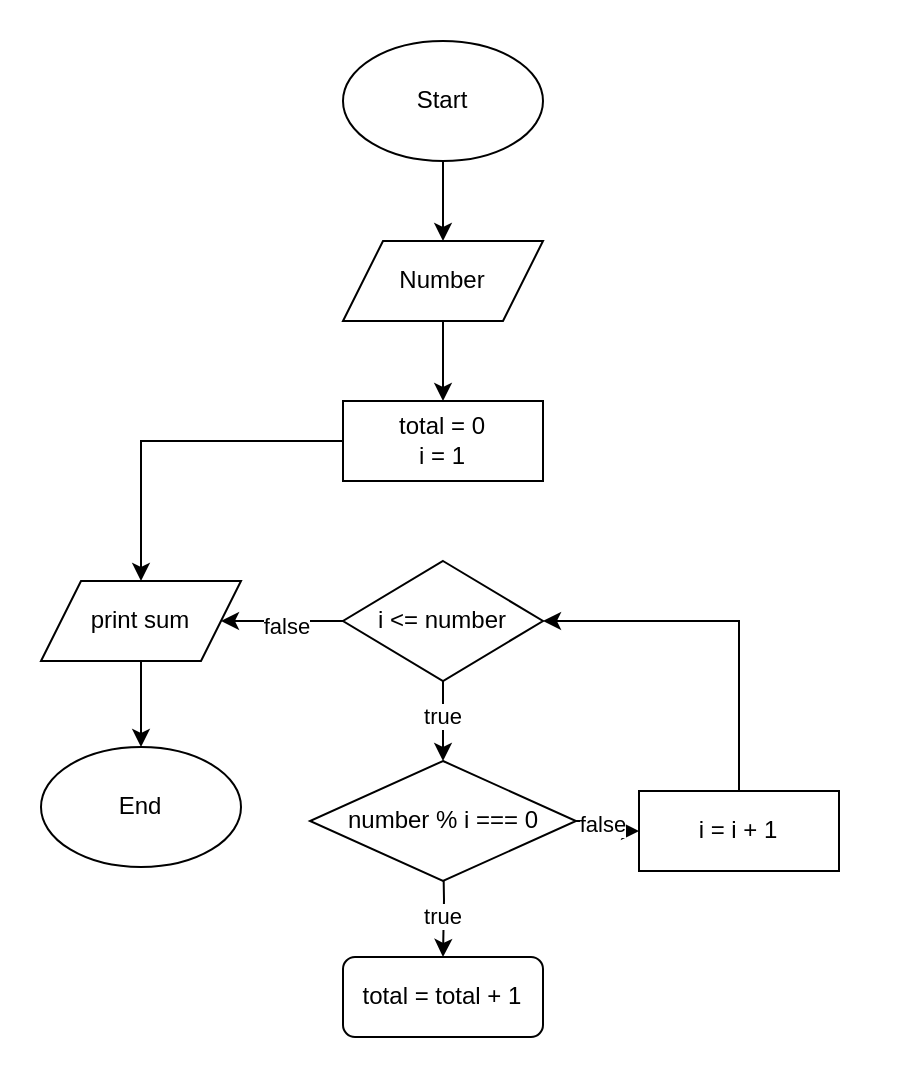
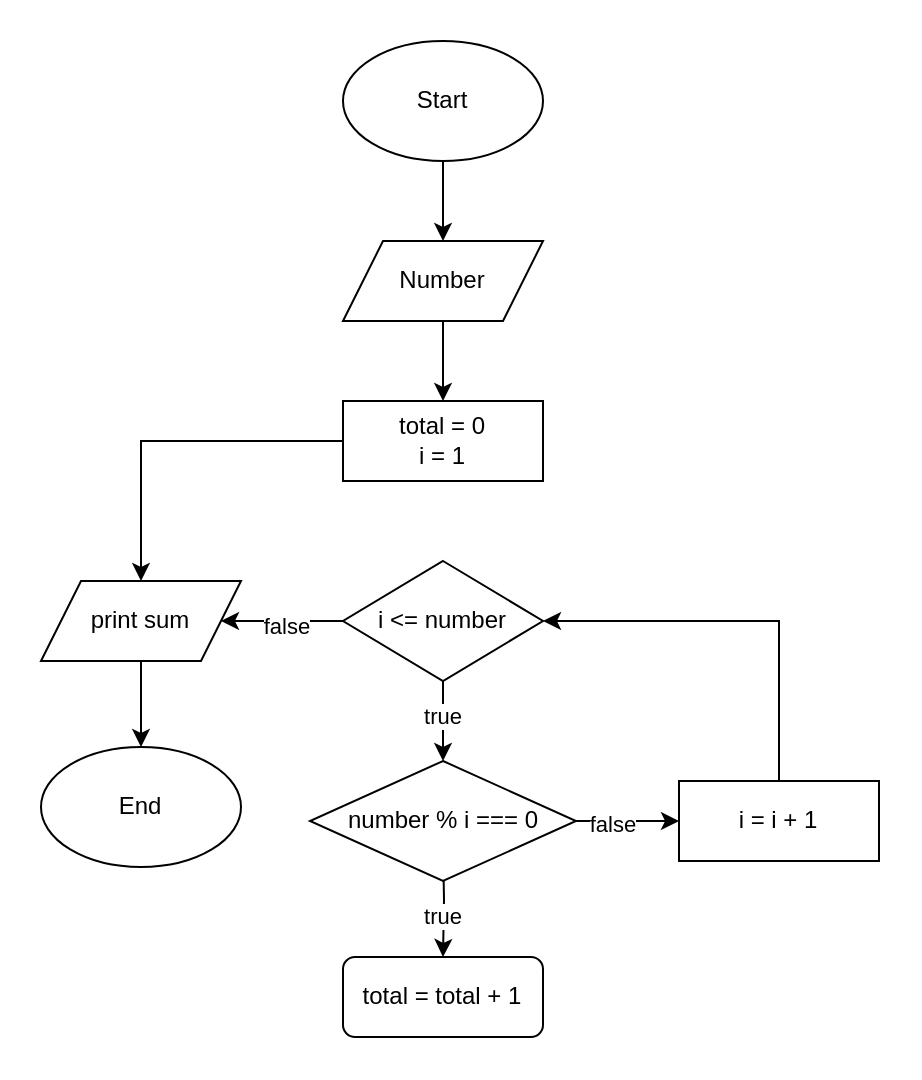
node "i = i + 1": moved (739, 831) -> (779, 821)
